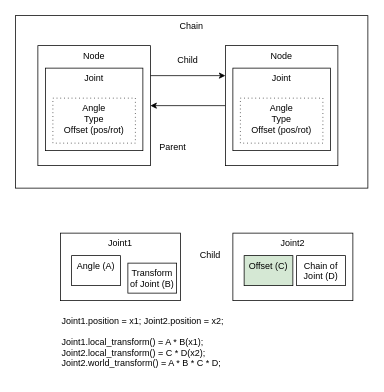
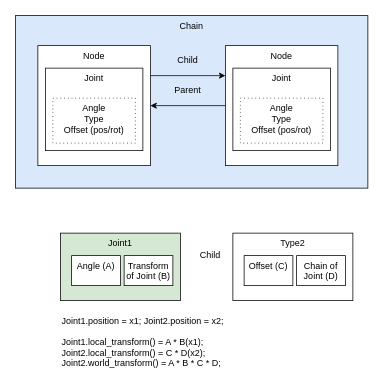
node "Chain": fillcolor #ffffff -> #dae8fc
node "Parent": moved (173, 147) -> (188, 90)
node "Joint1": fillcolor #ffffff -> #d5e8d4
node "Joint2": label "Joint2" -> "Type2"
node "Offset (C)": fillcolor #d5e8d4 -> #ffffff
node "Transform of Joint (B)": moved (152, 278) -> (149, 270)
